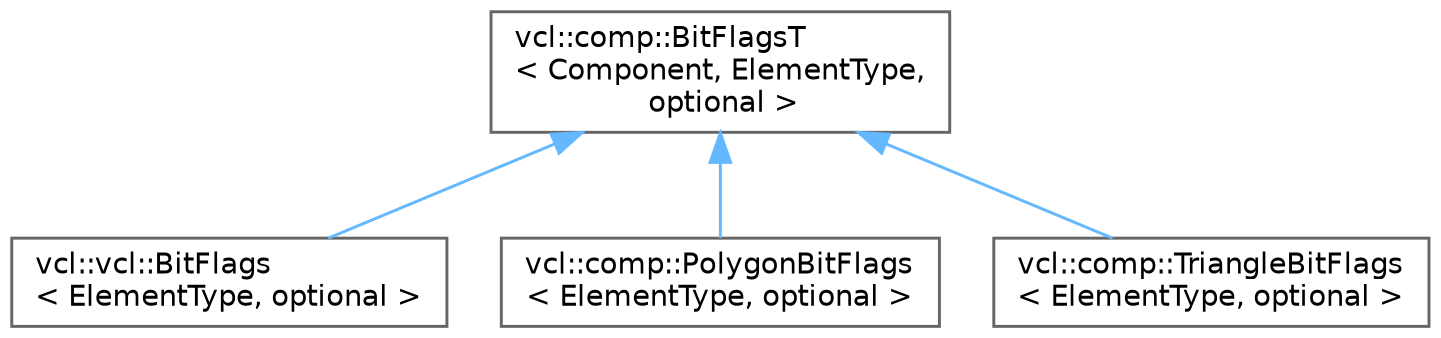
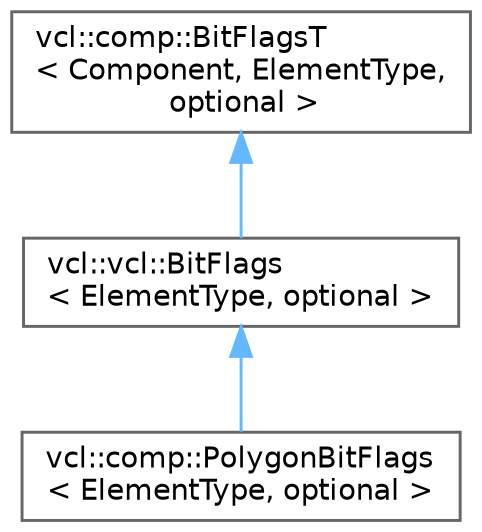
edge "vcl::comp::PolygonBitFlags < ElementType, optional >" -> "vcl::comp::BitFlagsT < Component, ElementType, optional >": now "vcl::comp::PolygonBitFlags < ElementType, optional >" -> "vcl::vcl::BitFlags < ElementType, optional >"
node "vcl::comp::TriangleBitFlags < ElementType, optional >": removed
